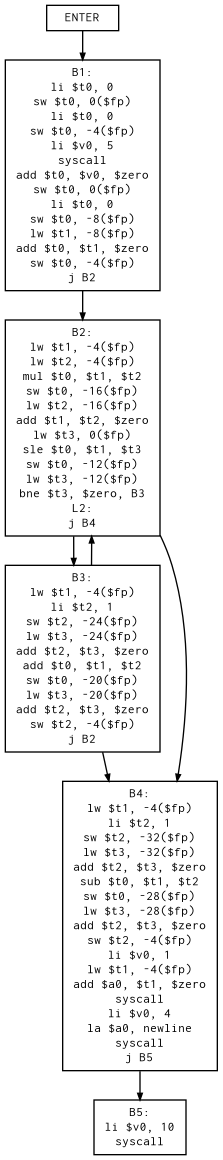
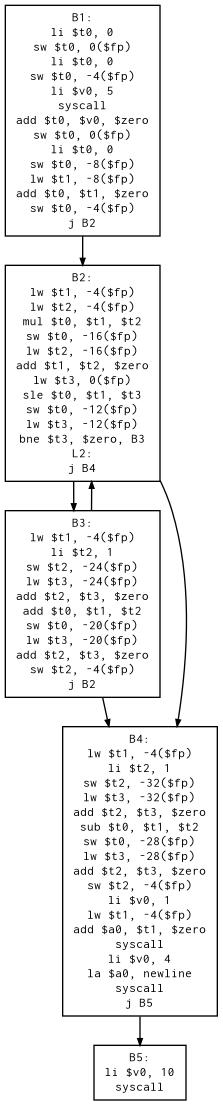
node "ENTER": removed
